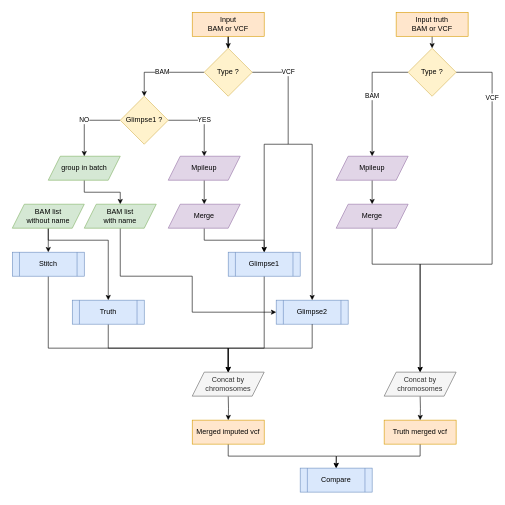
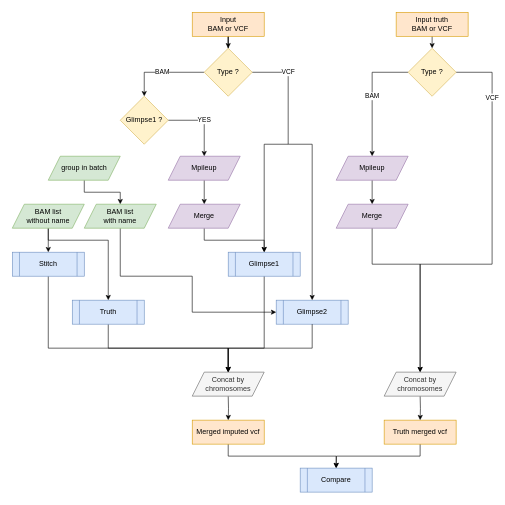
edge "Glimpse1 ?" -> "group in batch": removed, label "NO"
